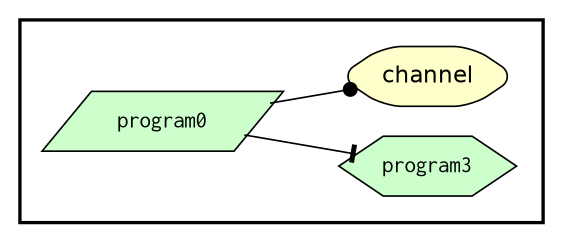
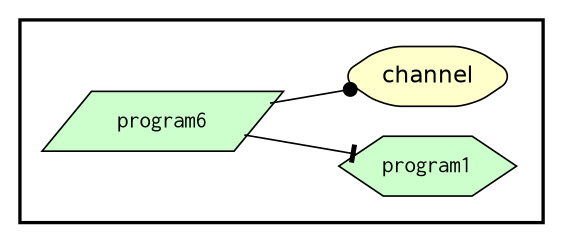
node "program0": label "program0" -> "program6"
node "program3": label "program3" -> "program1"
